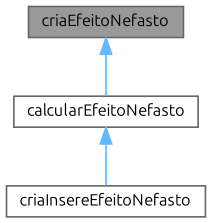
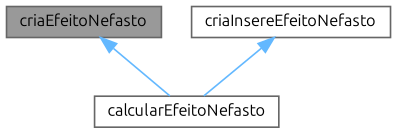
edge "criaInsereEfeitoNefasto" -> "calcularEfeitoNefasto": reversed
